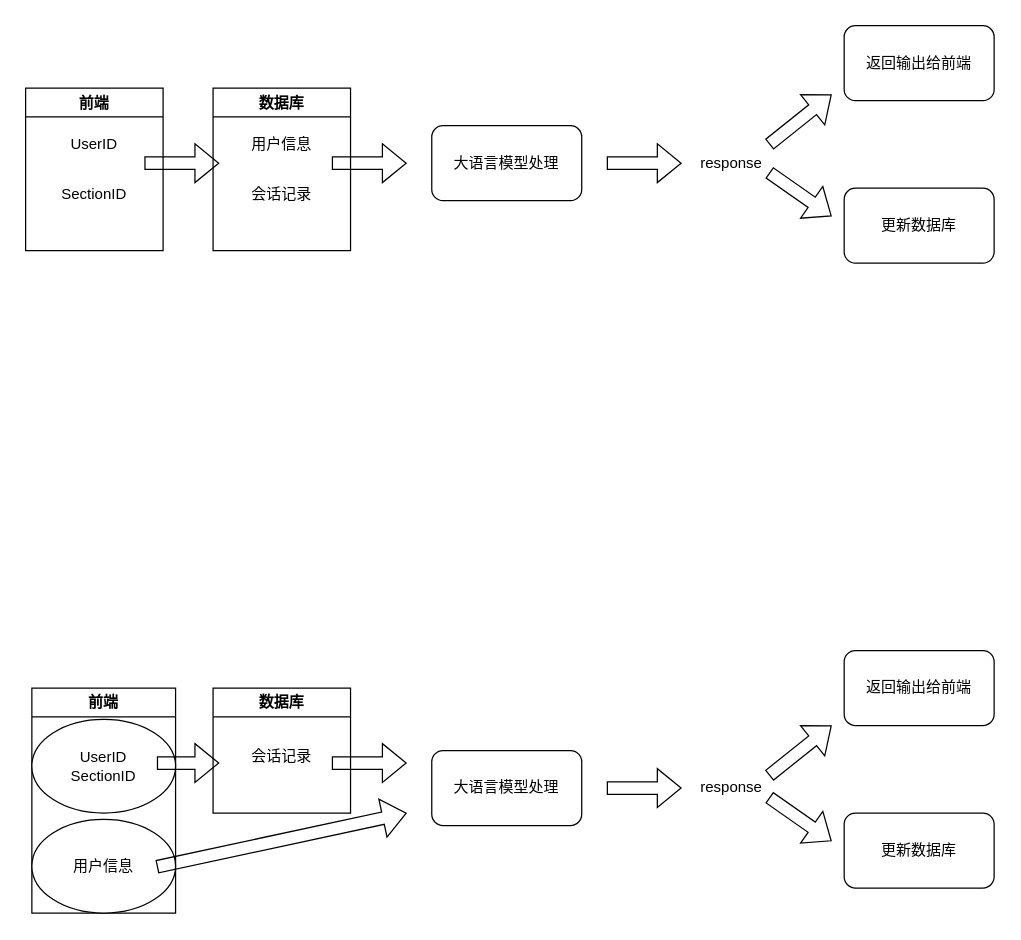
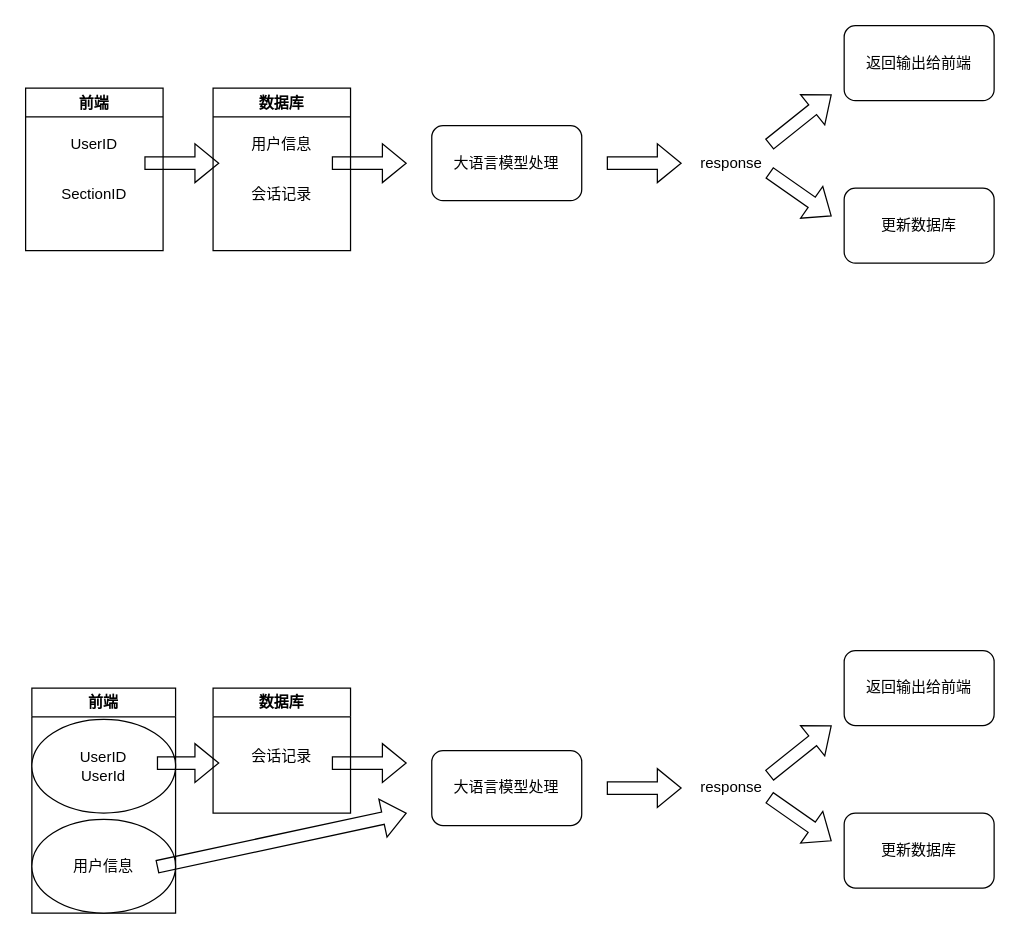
node "UserID SectionID": label "UserID SectionID" -> "UserID UserId"
